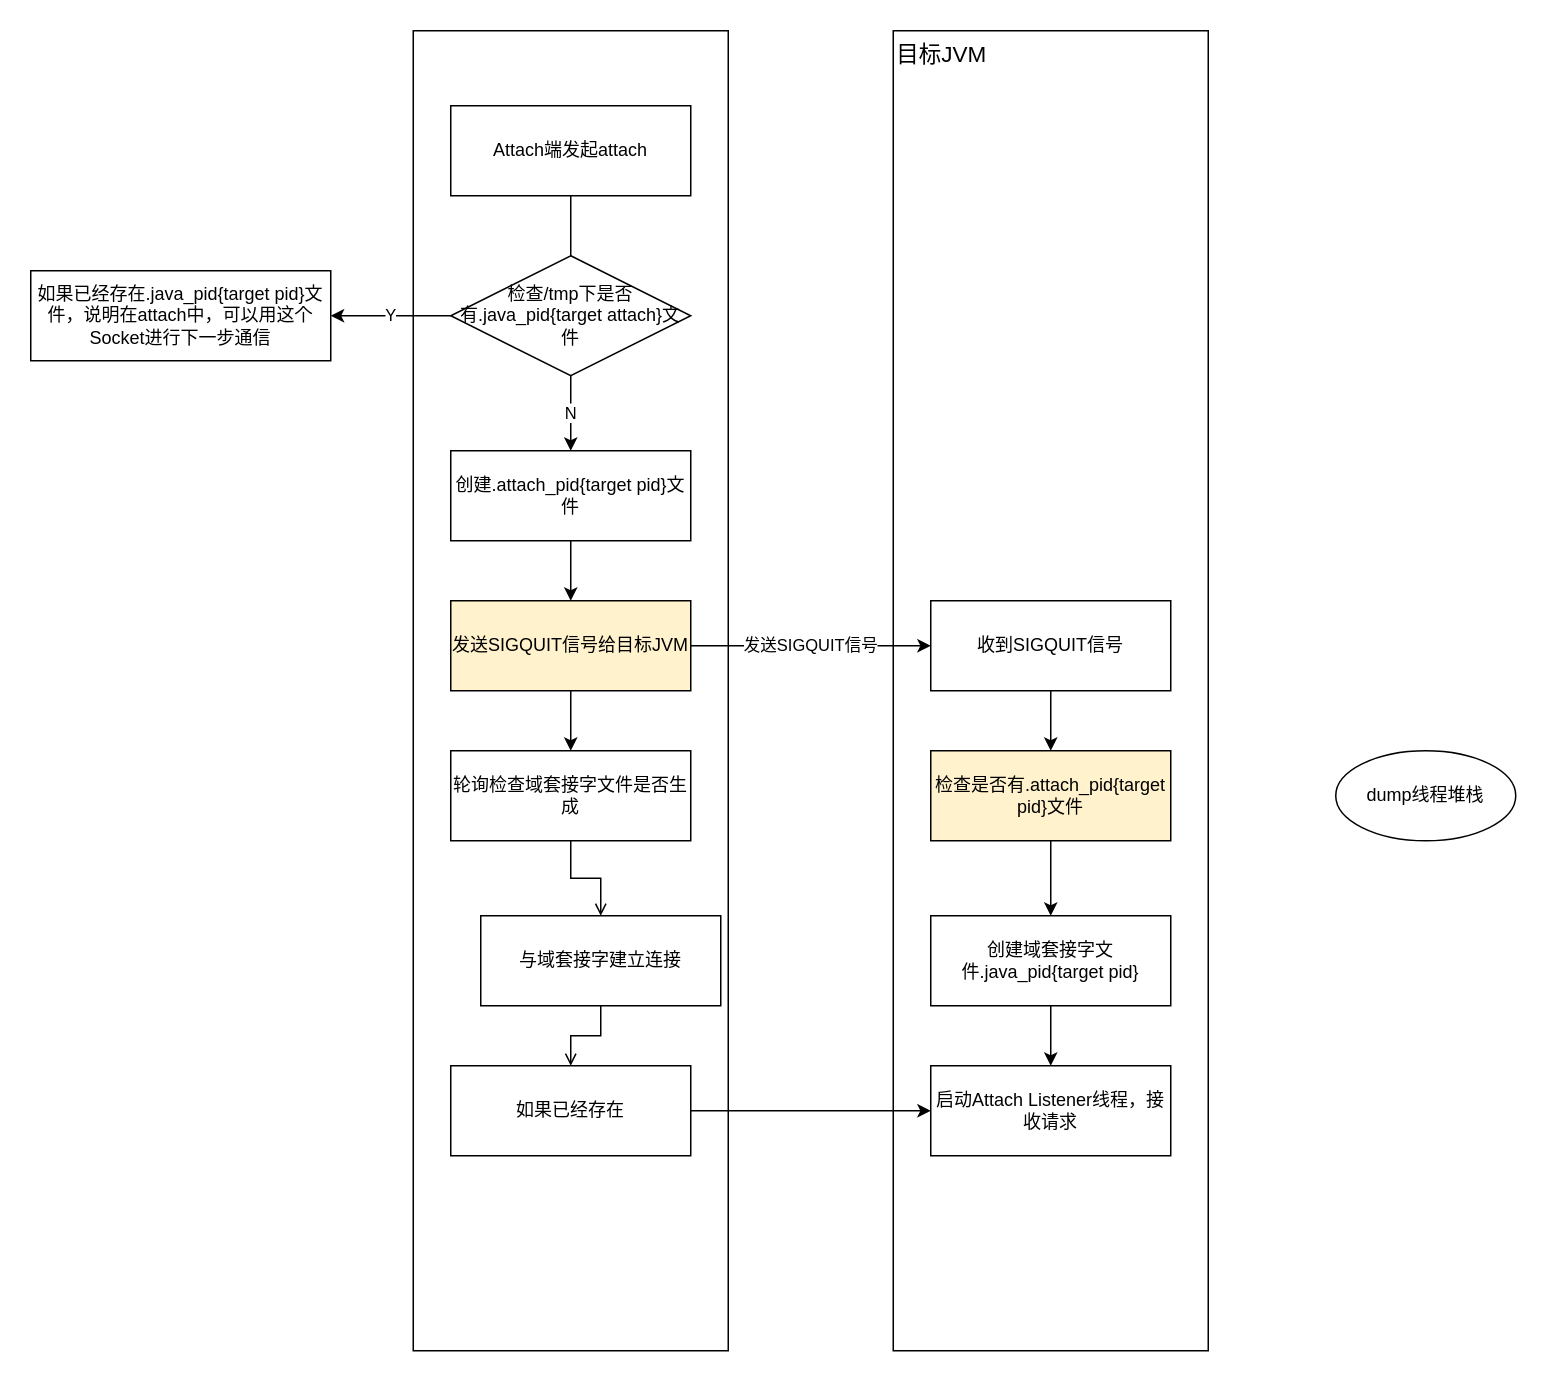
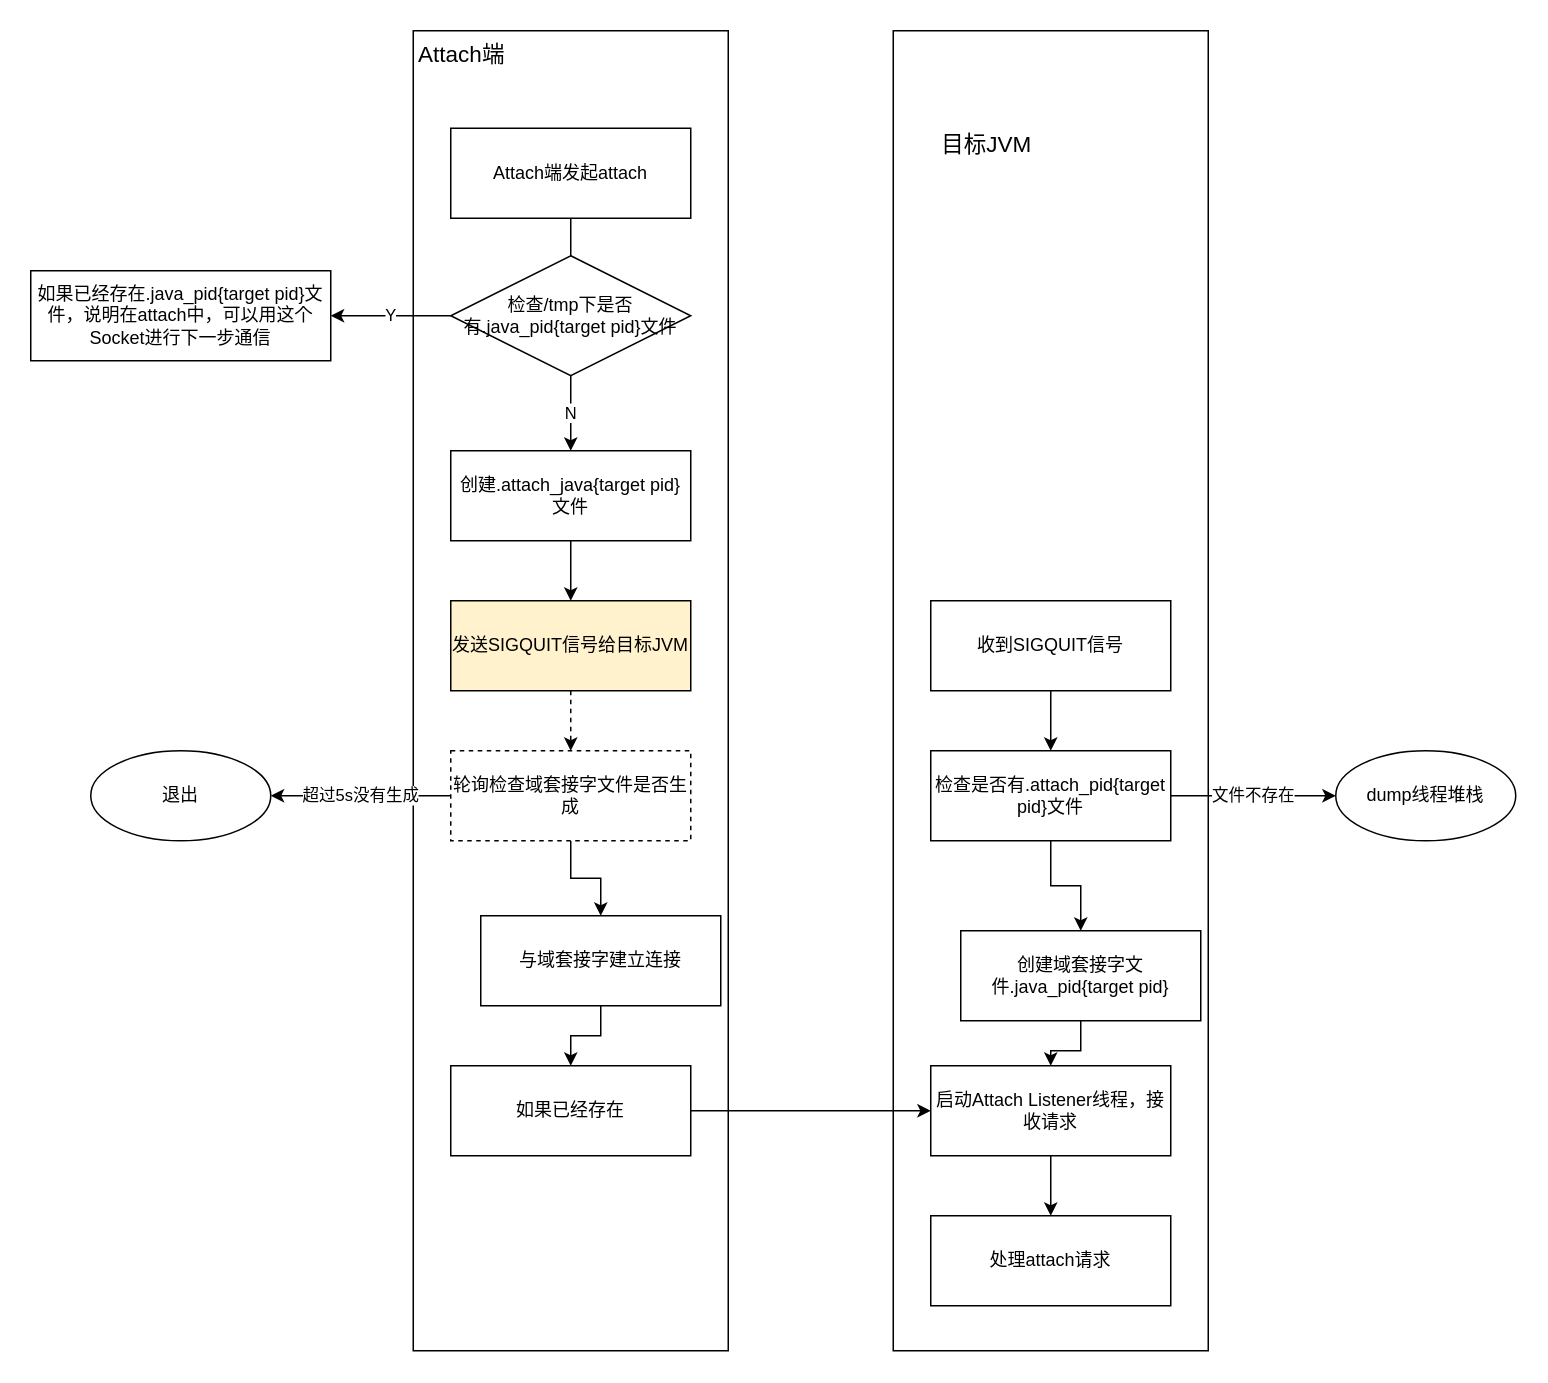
node "Attach端": added
node "目标JVM": moved (942, 53) -> (987, 143)
node "Attach端发起attach": moved (571, 151) -> (571, 173)
node "检查/tmp下是否有.java_pid{target attach}文件": label "检查/tmp下是否有.java_pid{target attach}文件" -> "检查/tmp下是否有.java_pid{target pid}文件"
node "创建.attach_pid{target pid}文件": label "创建.attach_pid{target pid}文件" -> "创建.attach_java{target pid}文件"
edge "发送SIGQUIT信号给目标JVM" -> "收到SIGQUIT信号": removed, label "发送SIGQUIT信号"
edge "发送SIGQUIT信号给目标JVM" -> "轮询检查域套接字文件是否生成": style solid -> dashed
node "退出": added
edge "轮询检查域套接字文件是否生成" -> "退出": added, label "超过5s没有生成"
node "轮询检查域套接字文件是否生成": style solid -> dashed
node "检查是否有.attach_pid{target pid}文件": fillcolor #fff2cc -> #ffffff
edge "检查是否有.attach_pid{target pid}文件" -> "dump线程堆栈": added, label "文件不存在"
edge "轮询检查域套接字文件是否生成" -> "与域套接字建立连接": arrowhead open -> classic
node "创建域套接字文件.java_pid{target pid}": moved (1051, 961) -> (1081, 976)
edge "与域套接字建立连接" -> "如果已经存在": arrowhead open -> classic
edge "启动Attach Listener线程，接收请求" -> "处理attach请求": added
node "处理attach请求": added
